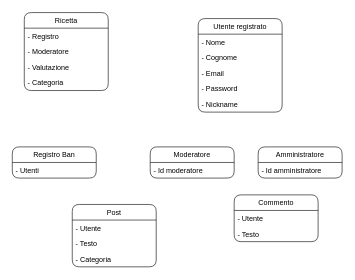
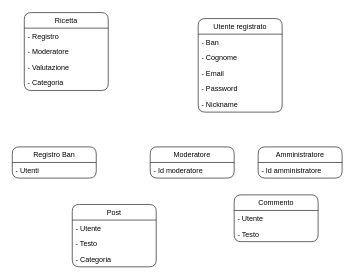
node "- Nome": label "- Nome" -> "- Ban"
